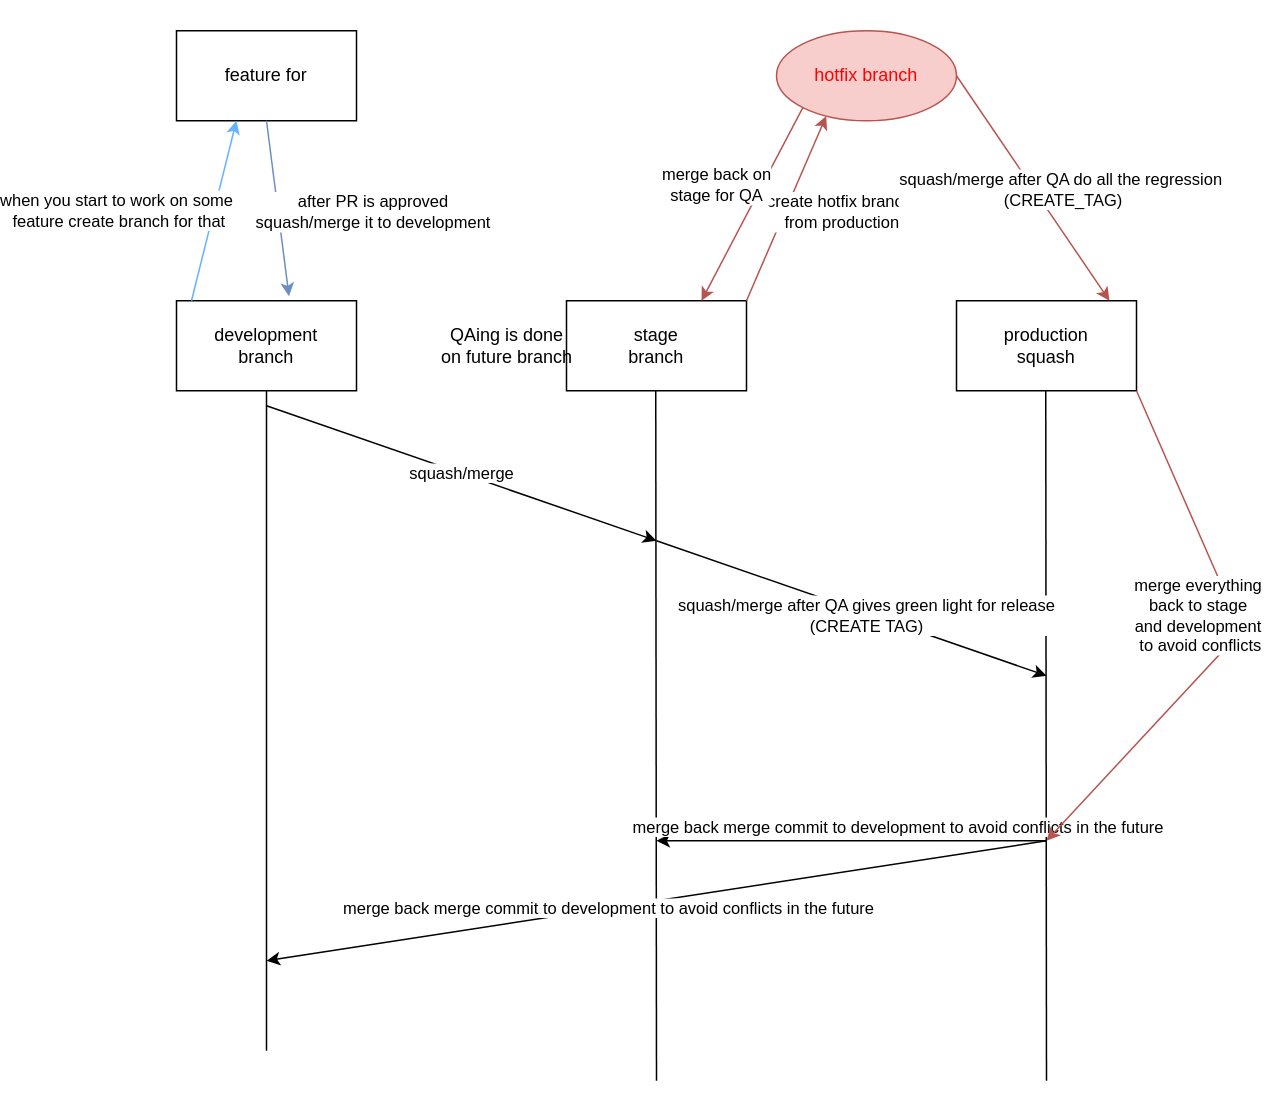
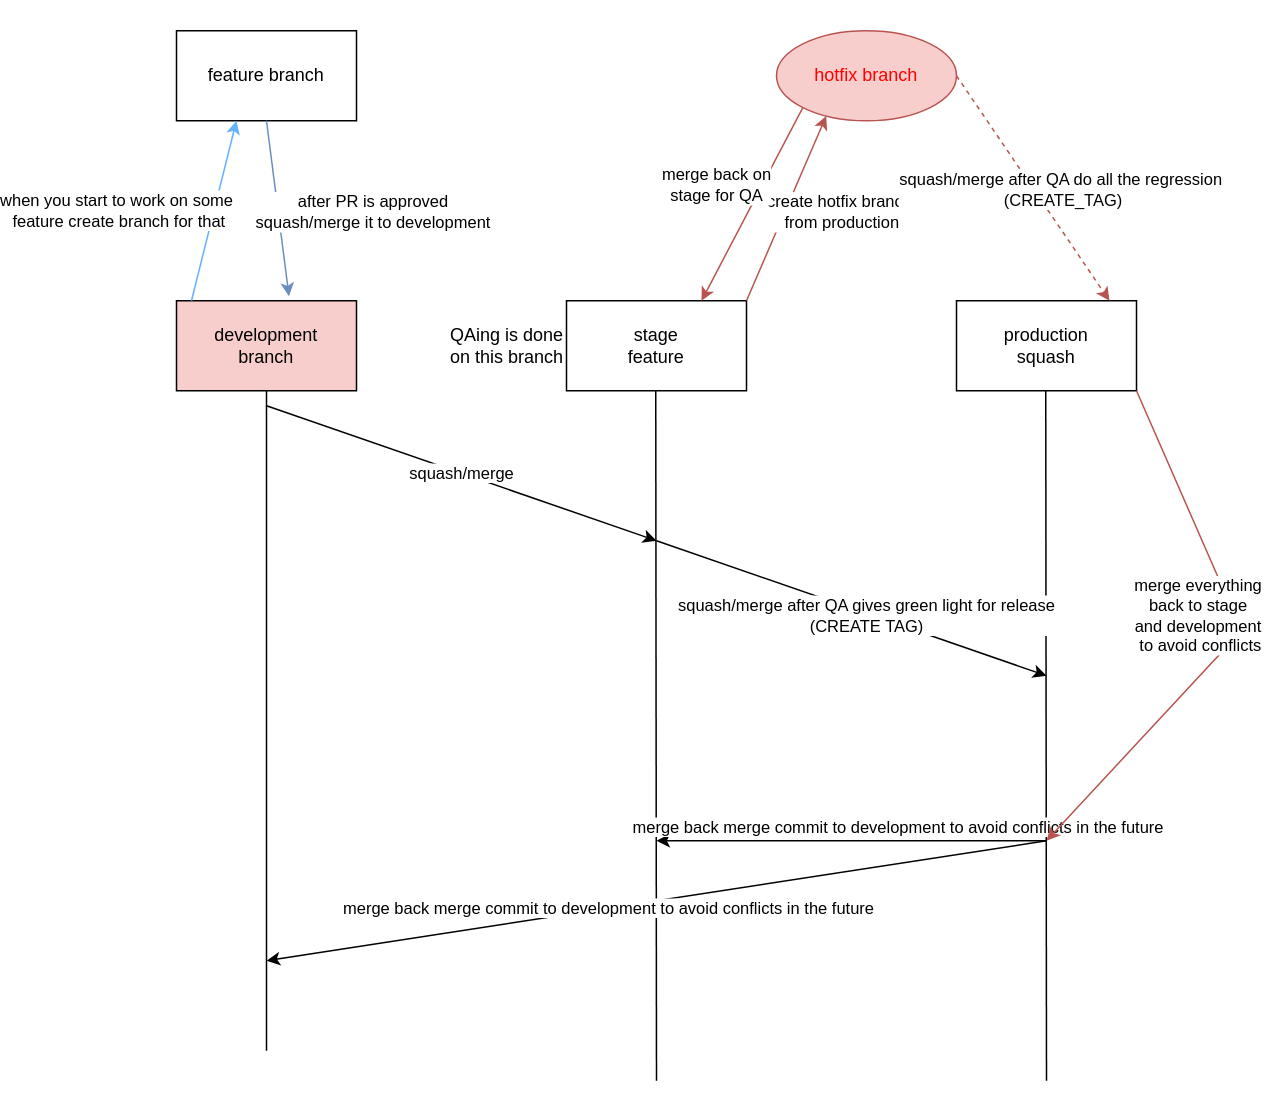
node "feature for": label "feature for" -> "feature branch"
edge "hotfix branch" -> "production squash": style solid -> dashed
node "development branch": fillcolor #ffffff -> #f8cecc
node "QAing is done on future branch": label "QAing is done on future branch" -> "QAing is done on this branch"
node "stage branch": label "stage branch" -> "stage feature"
